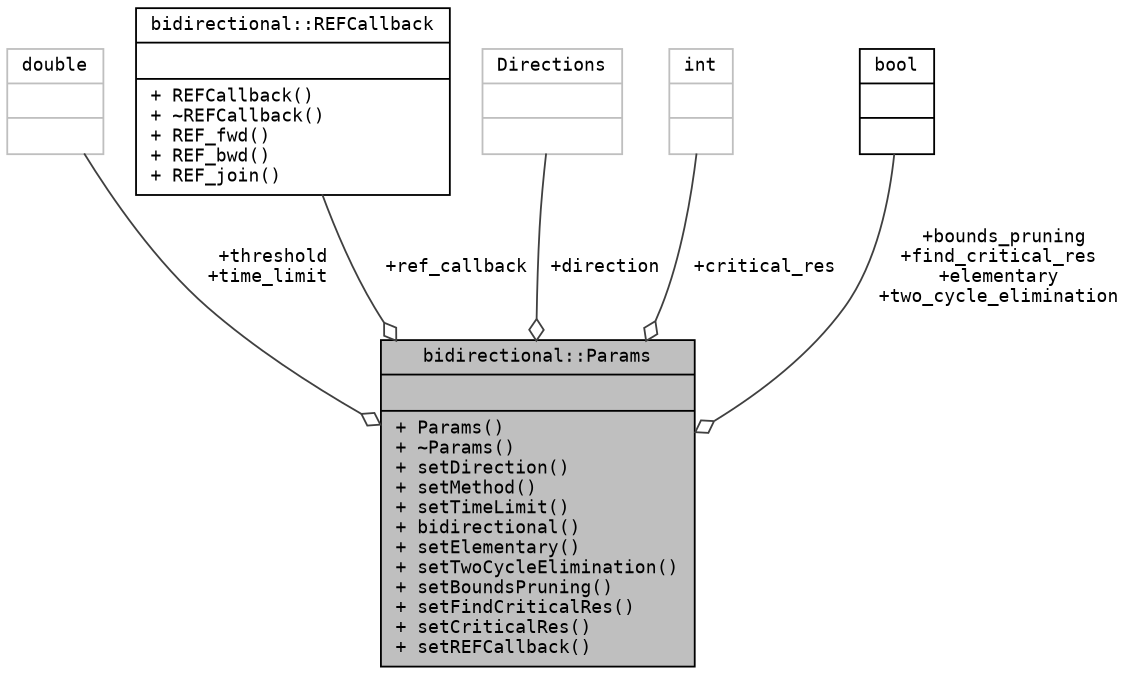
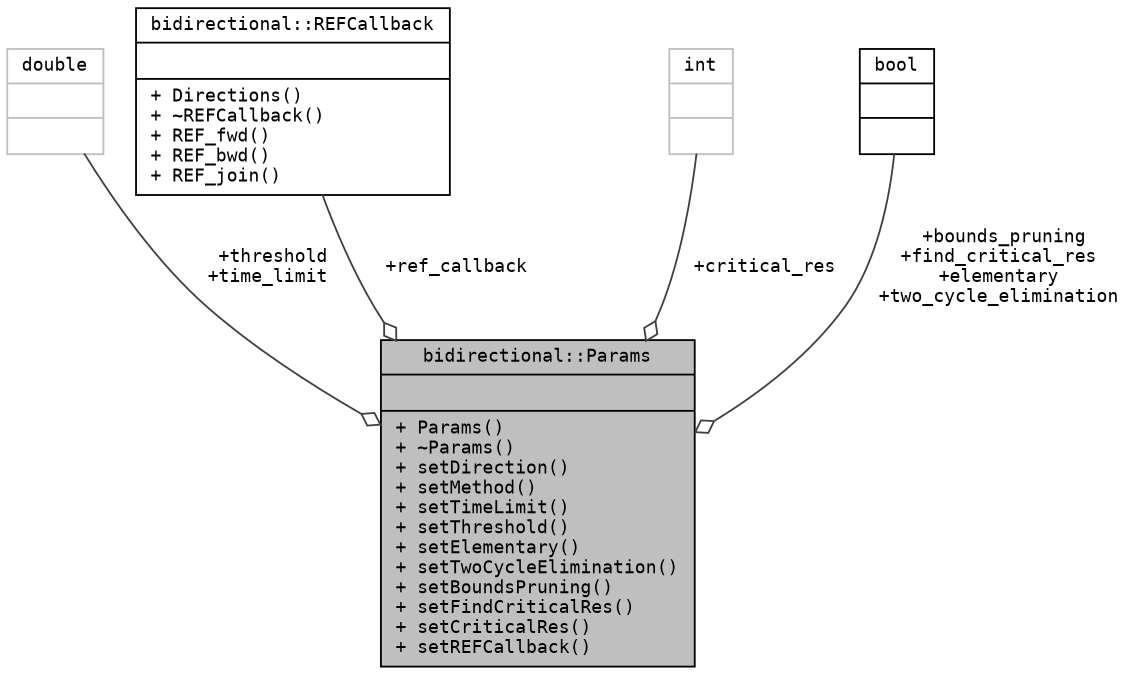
node "bidirectional::REFCallback": text "+ REFCallback()" -> "+ Directions()"
node "Directions": removed
node "bidirectional::Params": text "+ bidirectional()" -> "+ setThreshold()"
